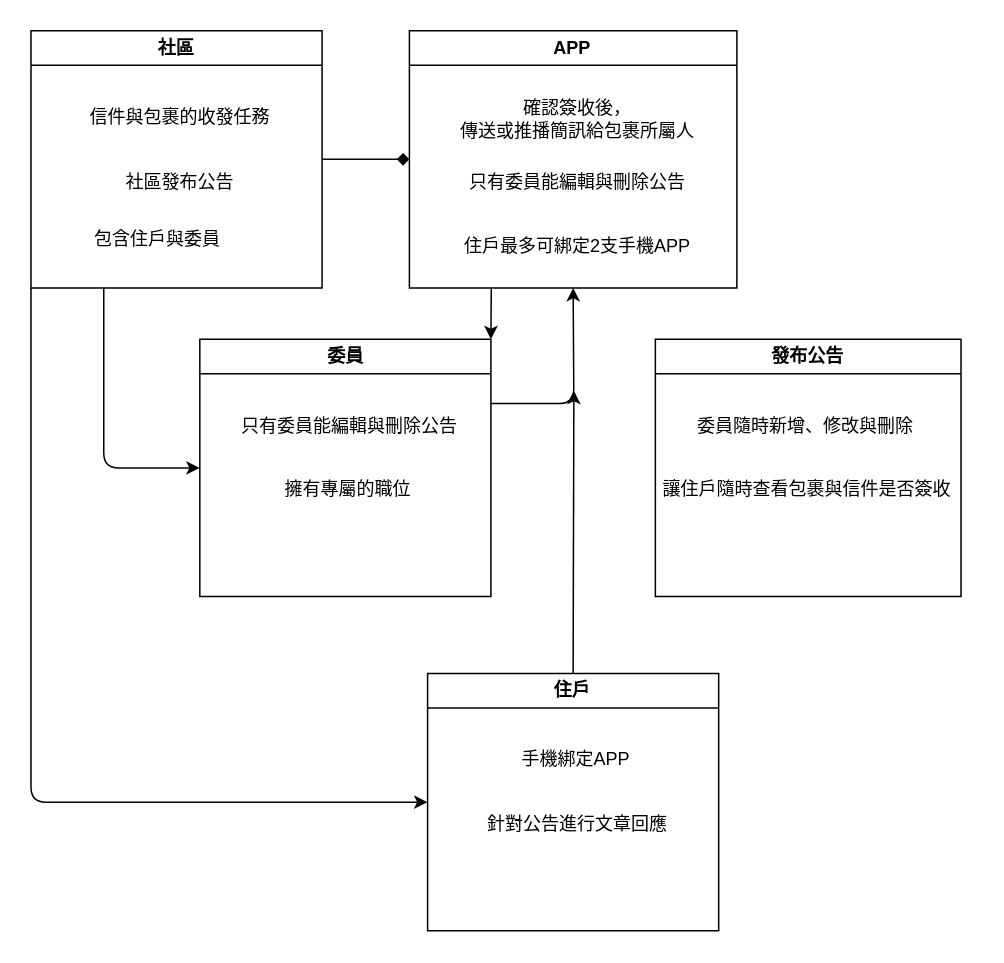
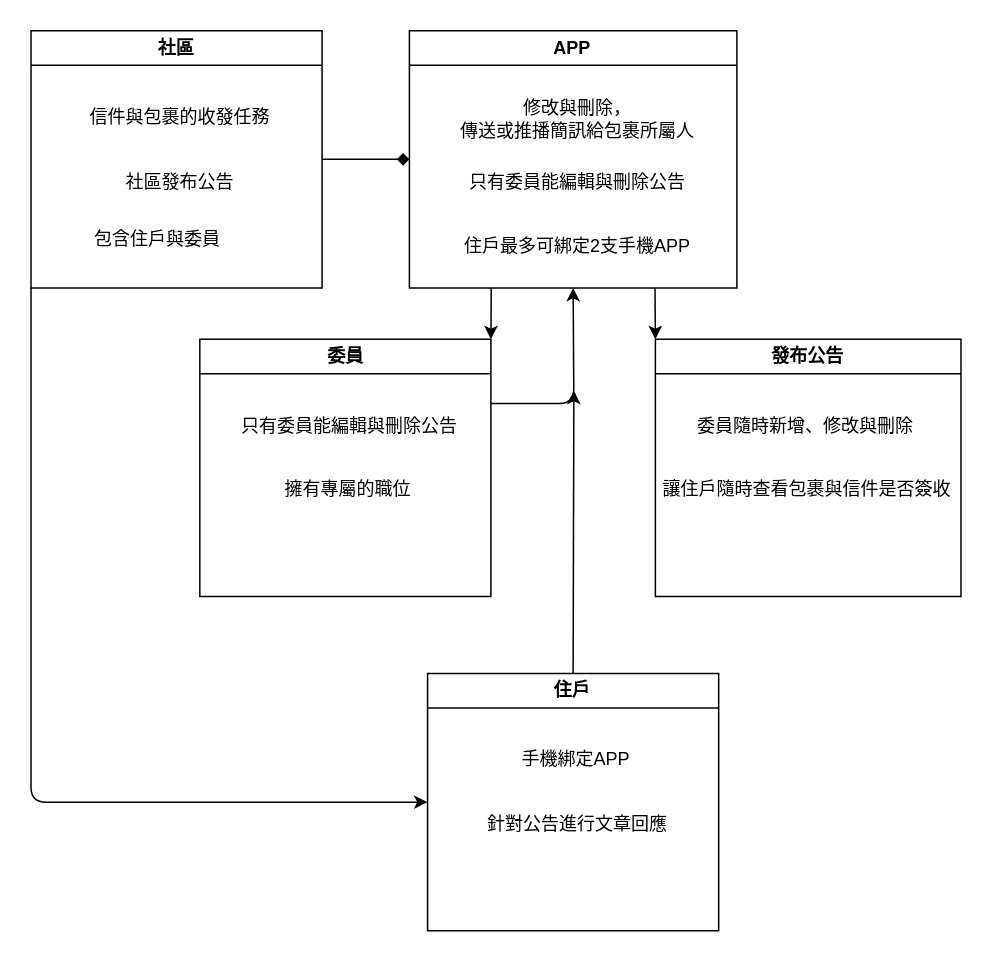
node "確認簽收後， 傳送或推播簡訊給包裹所屬人": label "確認簽收後， 傳送或推播簡訊給包裹所屬人" -> "修改與刪除， 傳送或推播簡訊給包裹所屬人"
edge "APP" -> "發布公告": added
edge "社區" -> "委員": removed
